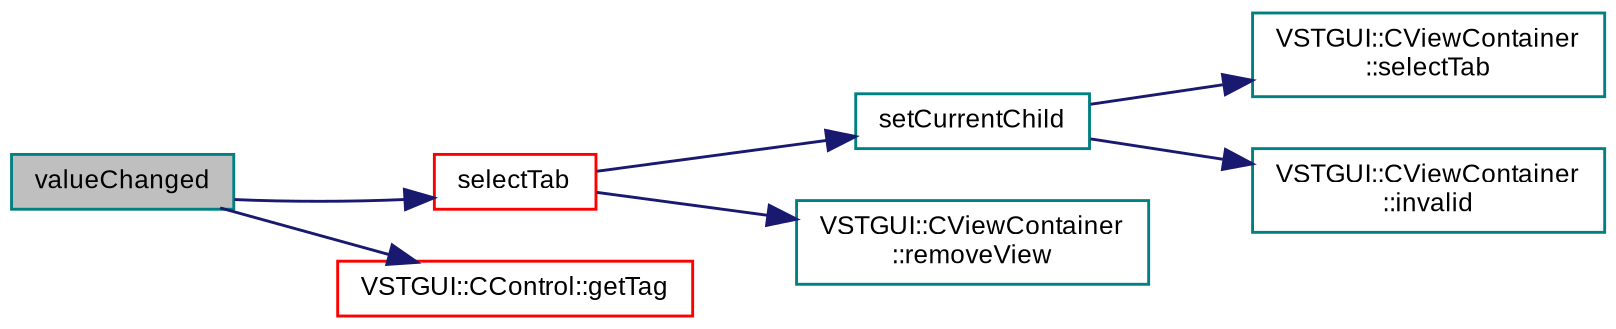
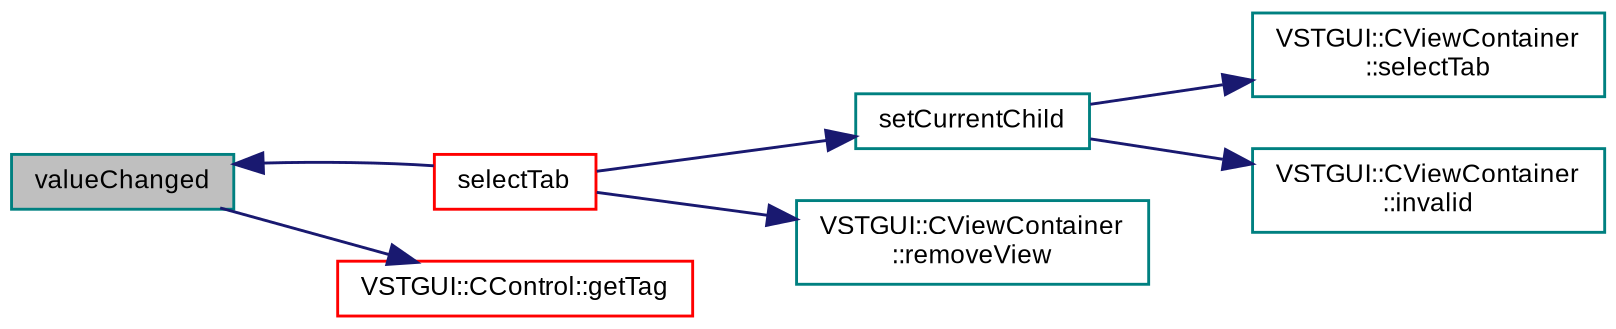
edge "valueChanged" -> "selectTab": reversed
